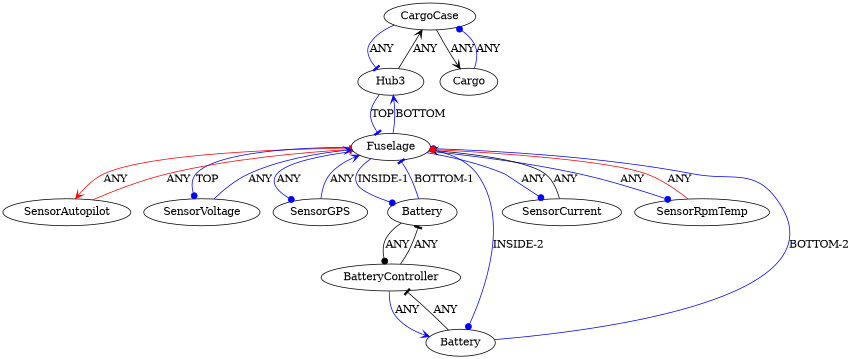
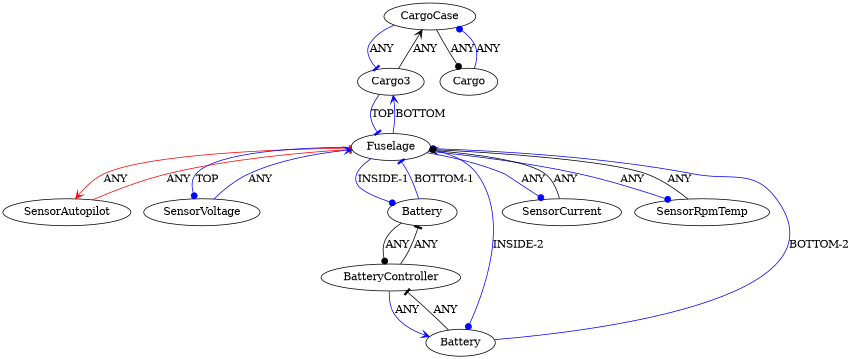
edge "CargoCase" -> "Cargo": arrowhead vee -> dot
node "Hub3": label "Hub3" -> "Cargo3"
edge "SensorRpmTemp" -> "Fuselage": color red -> black
node "SensorGPS": removed
